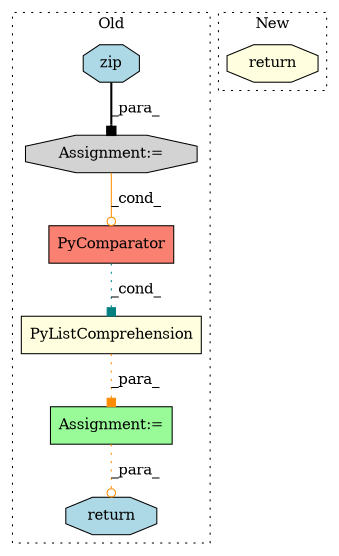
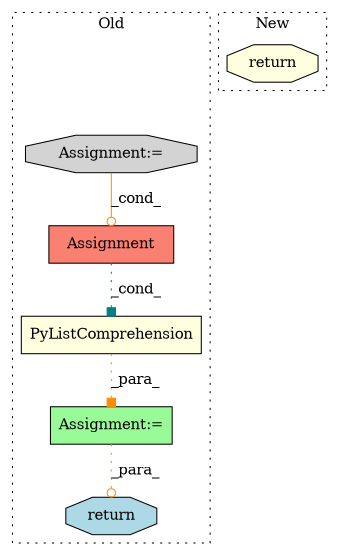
node "zip": removed
node "PyComparator": label "PyComparator" -> "Assignment"
